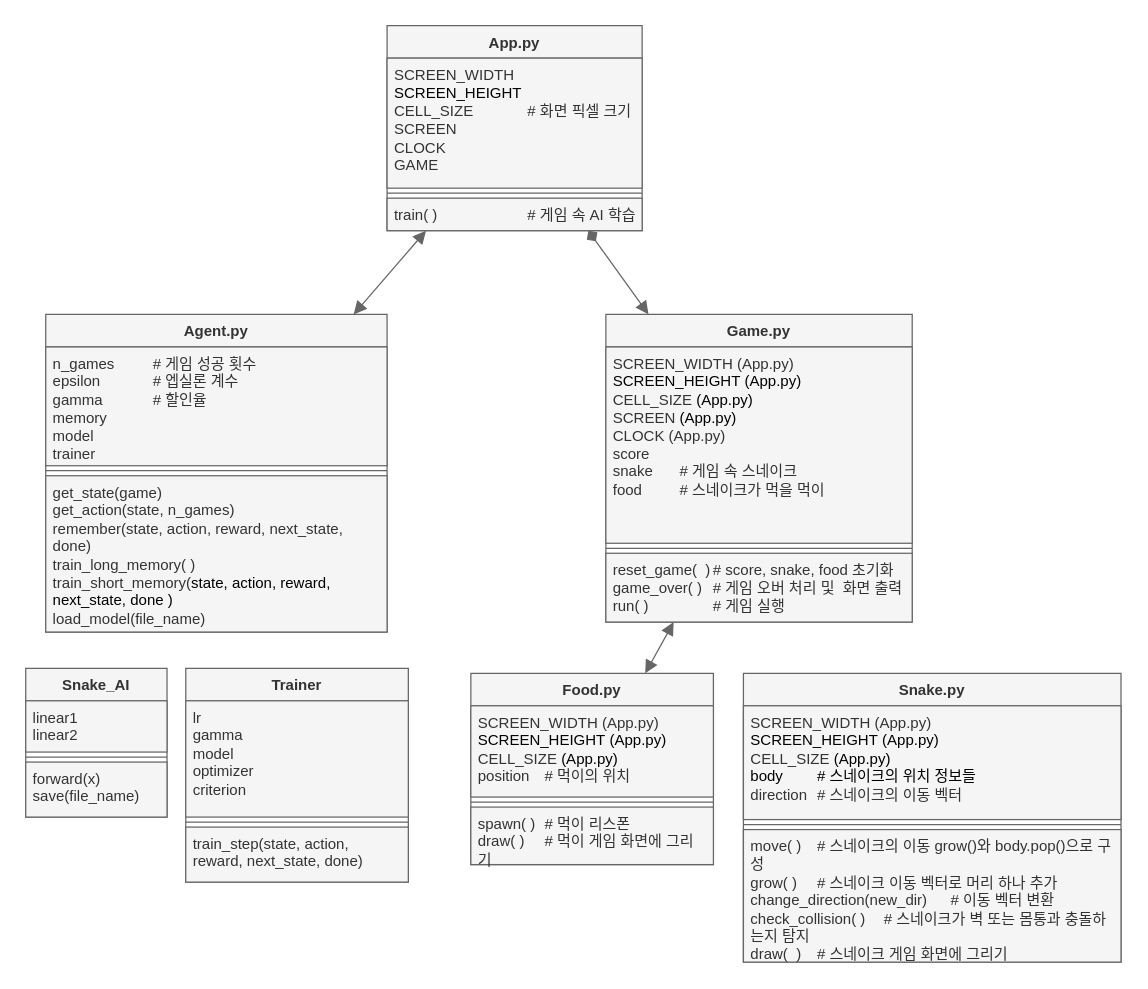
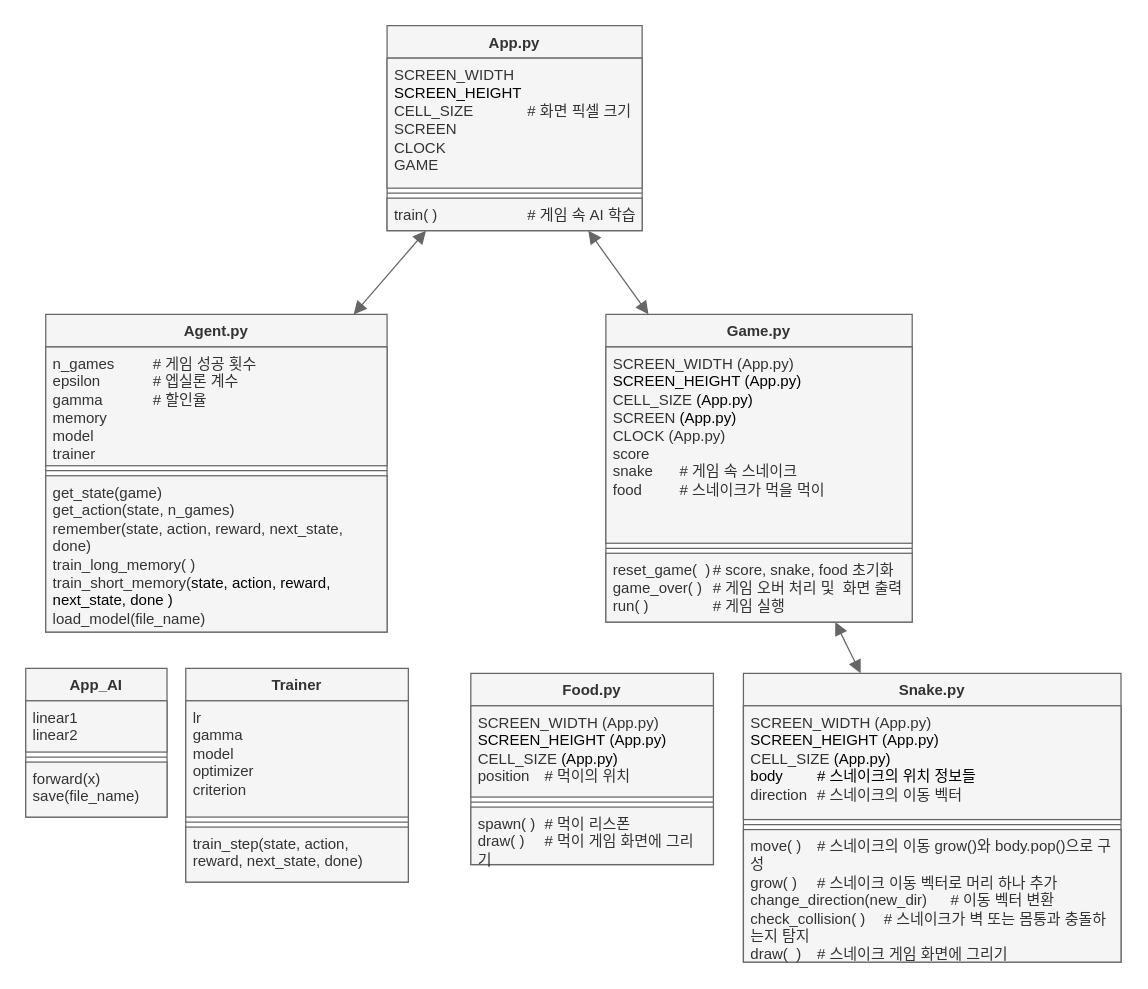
edge "App.py" -- "Game.py": arrowhead diamond -> block
edge "Game.py" -- "Food.py": removed
edge "Game.py" -- "Snake.py": added
node "Snake_AI": label "Snake_AI" -> "App_AI"
